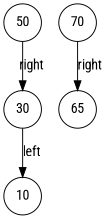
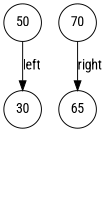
edge "50" -> "30": label "right" -> "left"
node "10": removed
